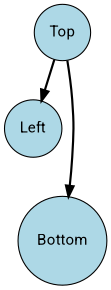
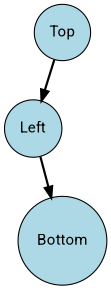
edge "Top" -> "Bottom": now "Left" -> "Bottom"
